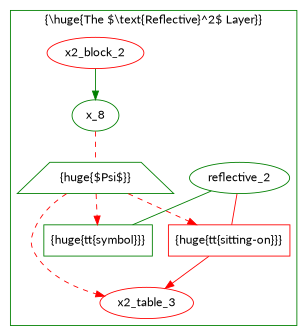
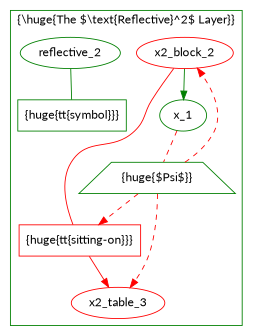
node "x_8": label "x_8" -> "x_1"
edge "{huge{$Psi$}}" -> "{huge{tt{symbol}}}": now "{huge{$Psi$}}" -> "x2_block_2"
edge "reflective_2" -- "{huge{tt{sitting-on}}}": now "x2_block_2" -- "{huge{tt{sitting-on}}}"
